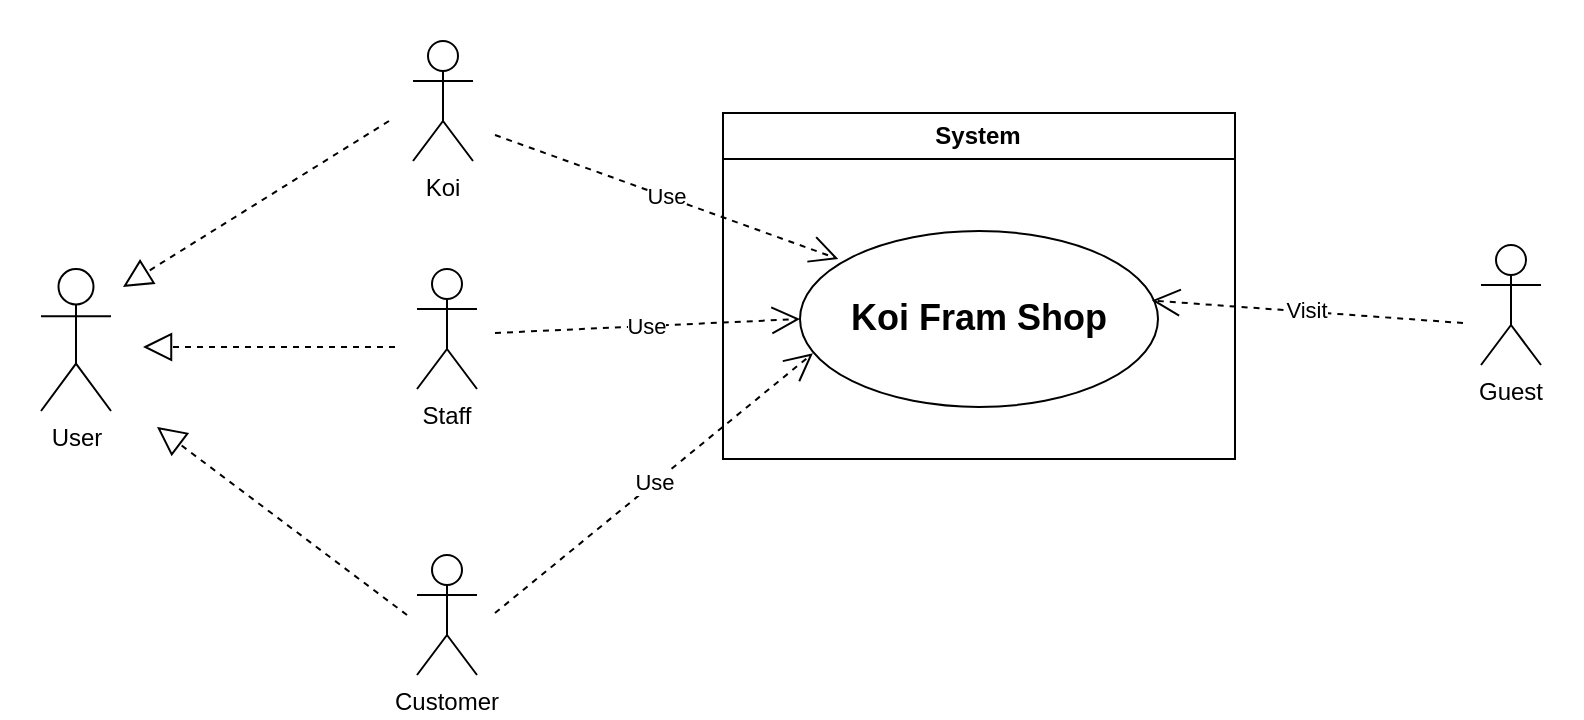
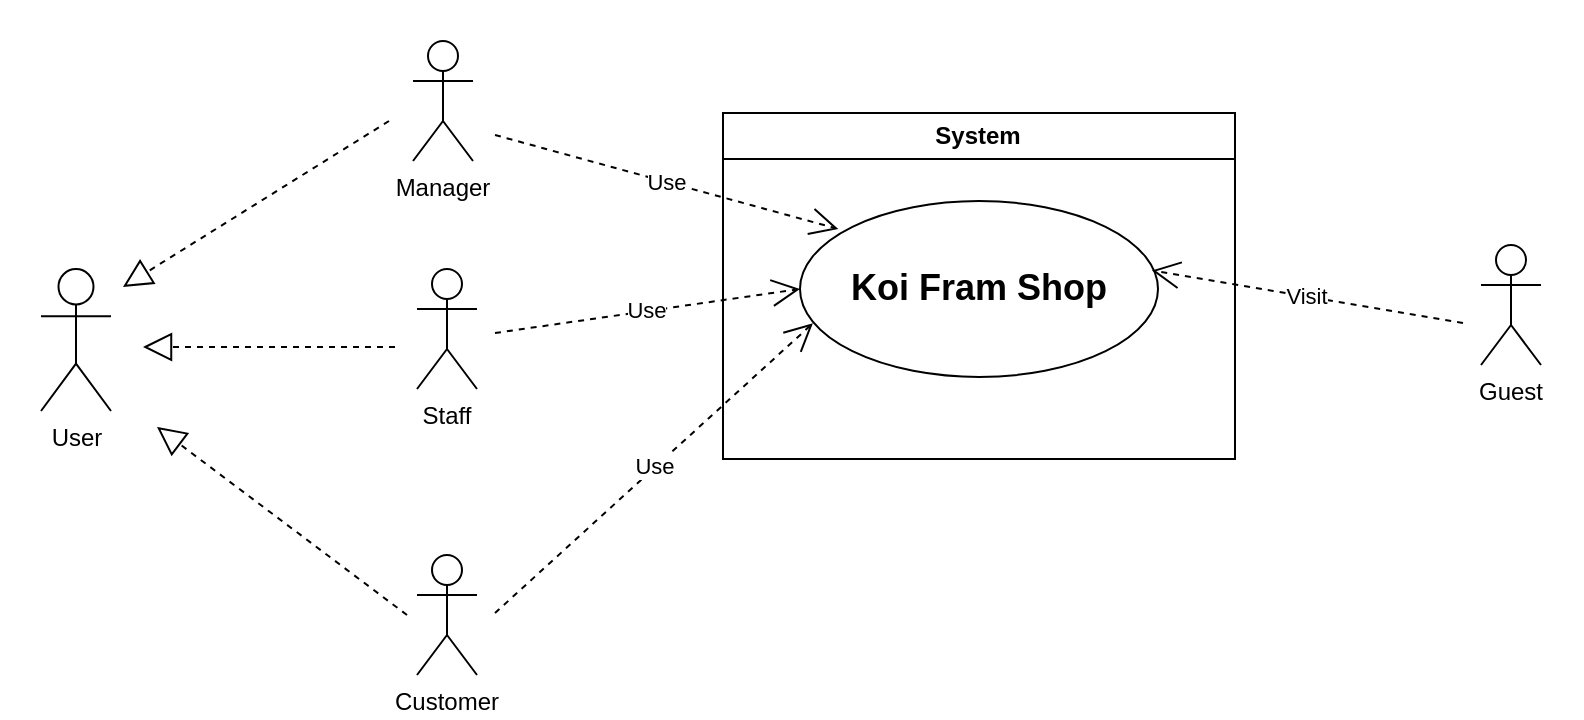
node "Koi": label "Koi" -> "Manager"
node "Koi Fram Shop": moved (979, 319) -> (979, 289)
